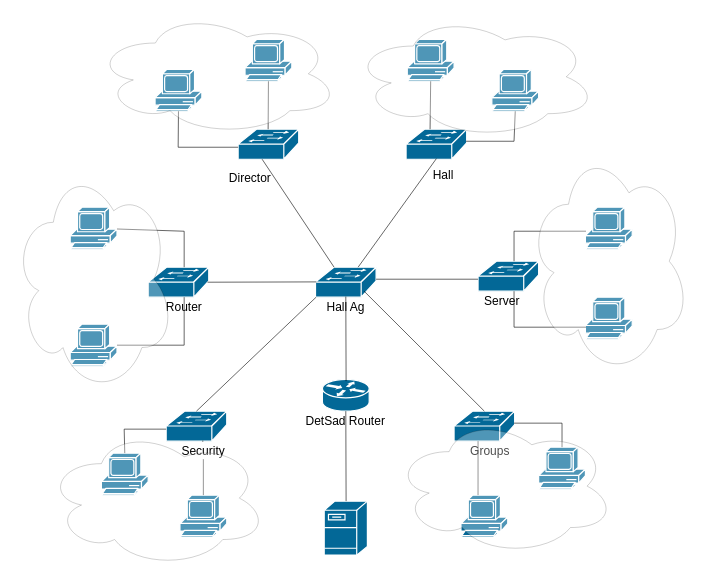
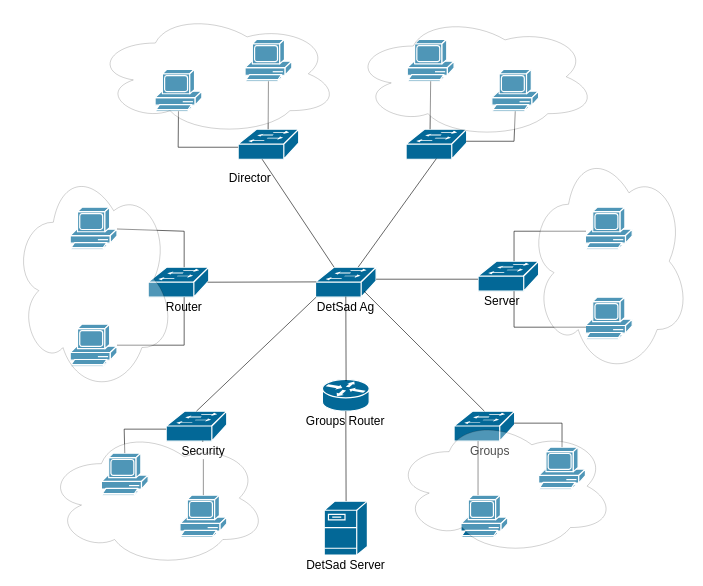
node "Hall": removed
node "Hall Ag": label "Hall Ag" -> "DetSad Ag"
node "DetSad Router": label "DetSad Router" -> "Groups Router"
node "DetSad Server": added
